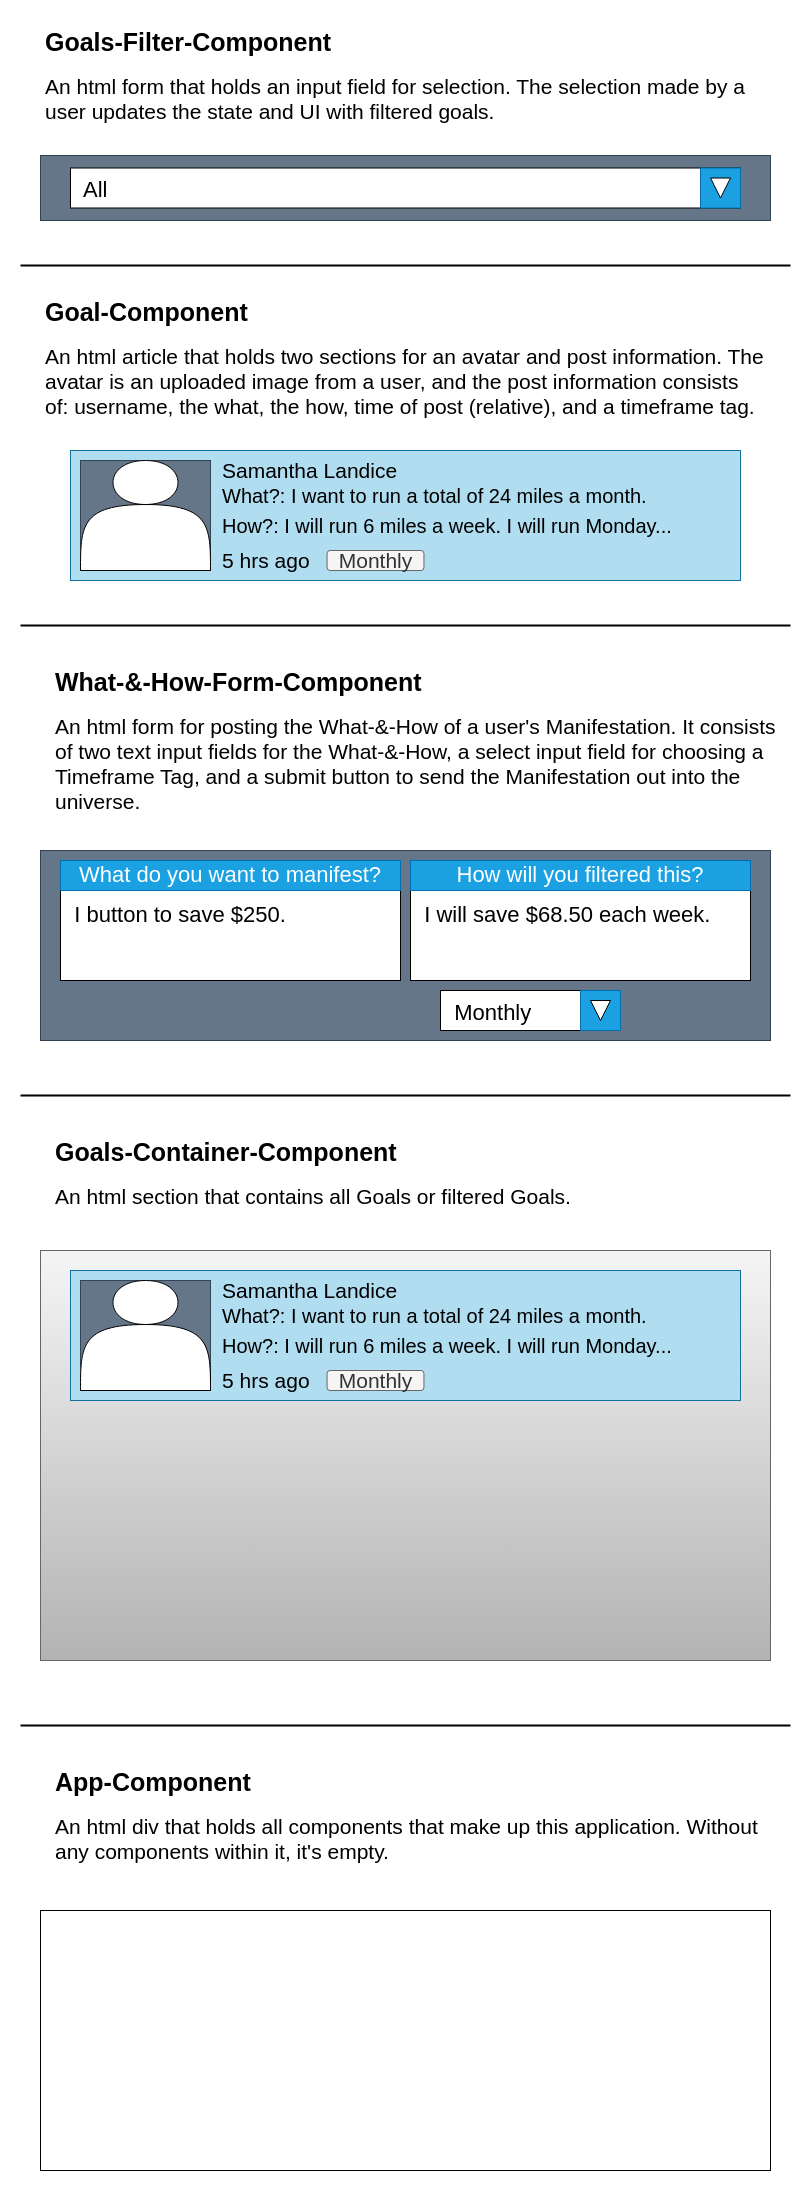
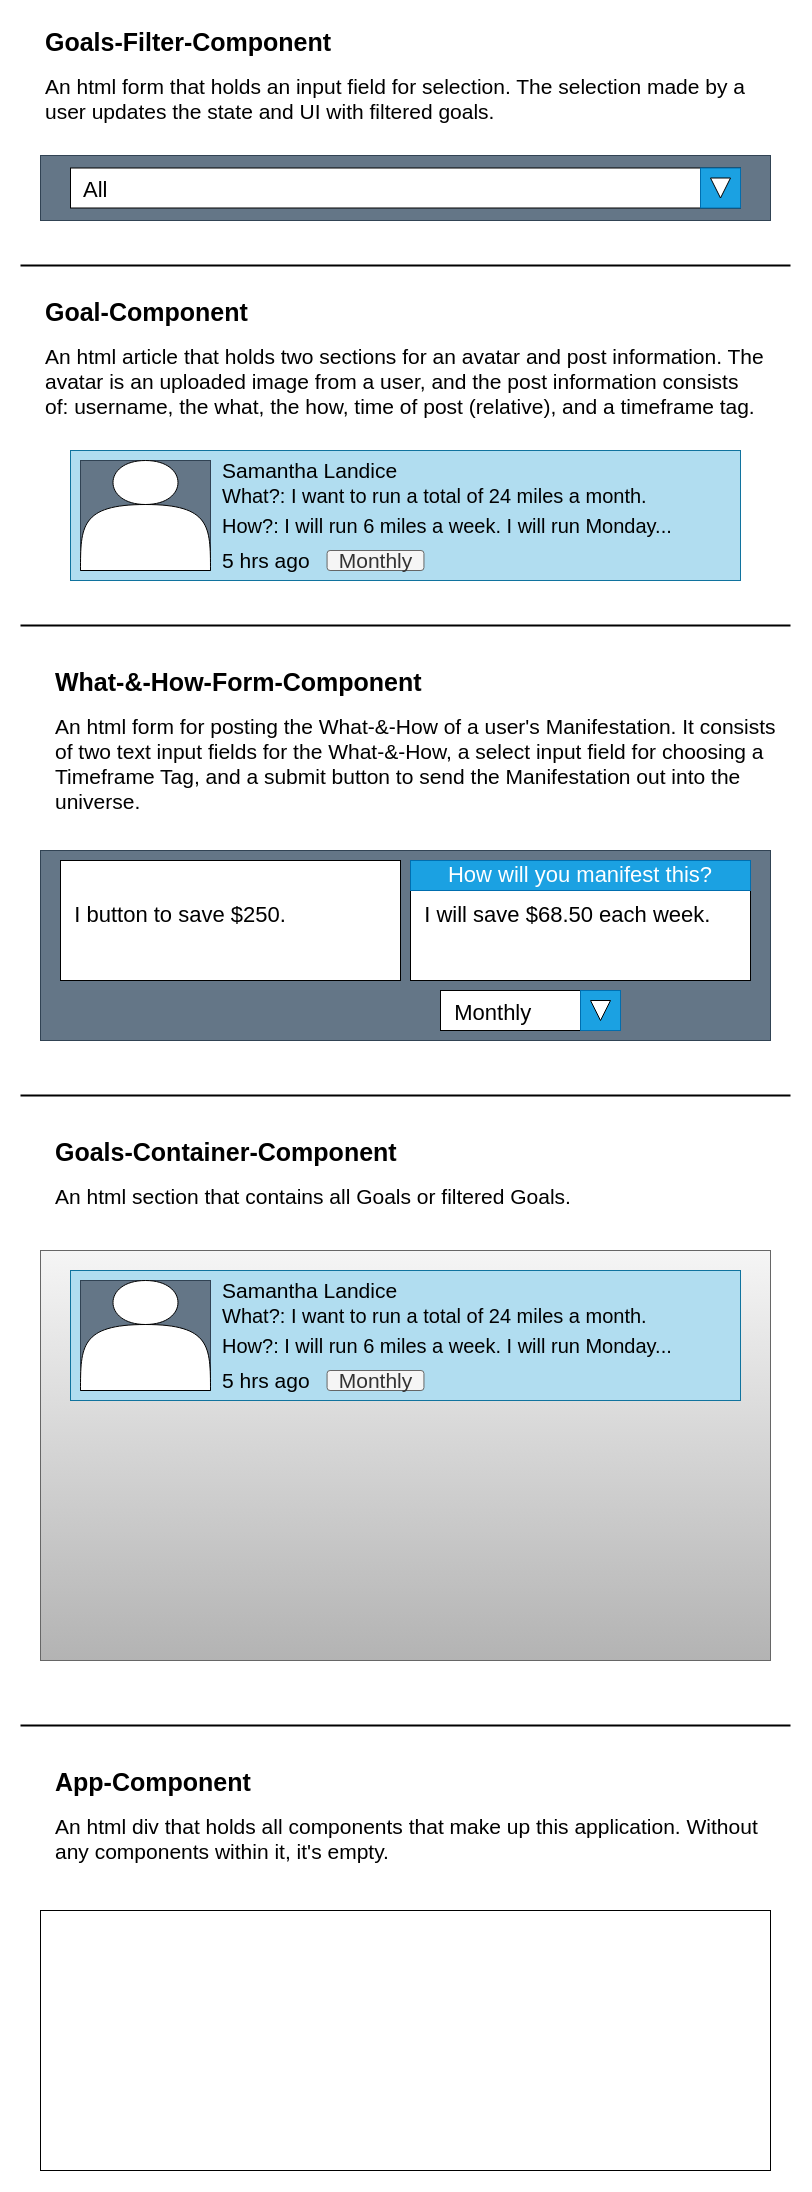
node "What do you want to manifest?": removed
node "How will you filtered this?": label "How will you filtered this?" -> "How will you manifest this?"
